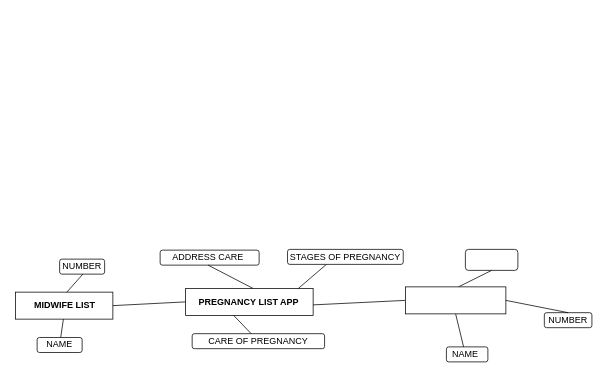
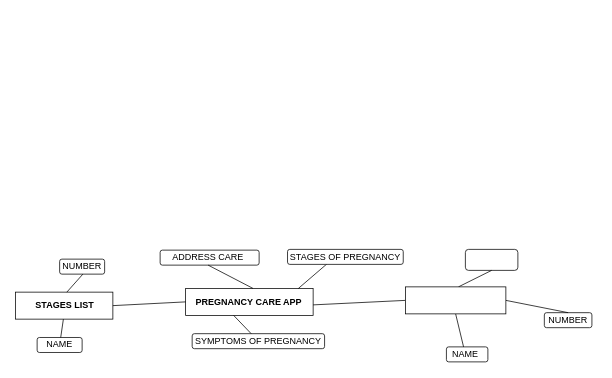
node "PREGNANCY LIST APP": label "PREGNANCY LIST APP" -> "PREGNANCY CARE APP"
node "MIDWIFE LIST": label "MIDWIFE LIST" -> "STAGES LIST"
node "CARE OF PREGNANCY": label "CARE OF PREGNANCY" -> "SYMPTOMS OF PREGNANCY"
